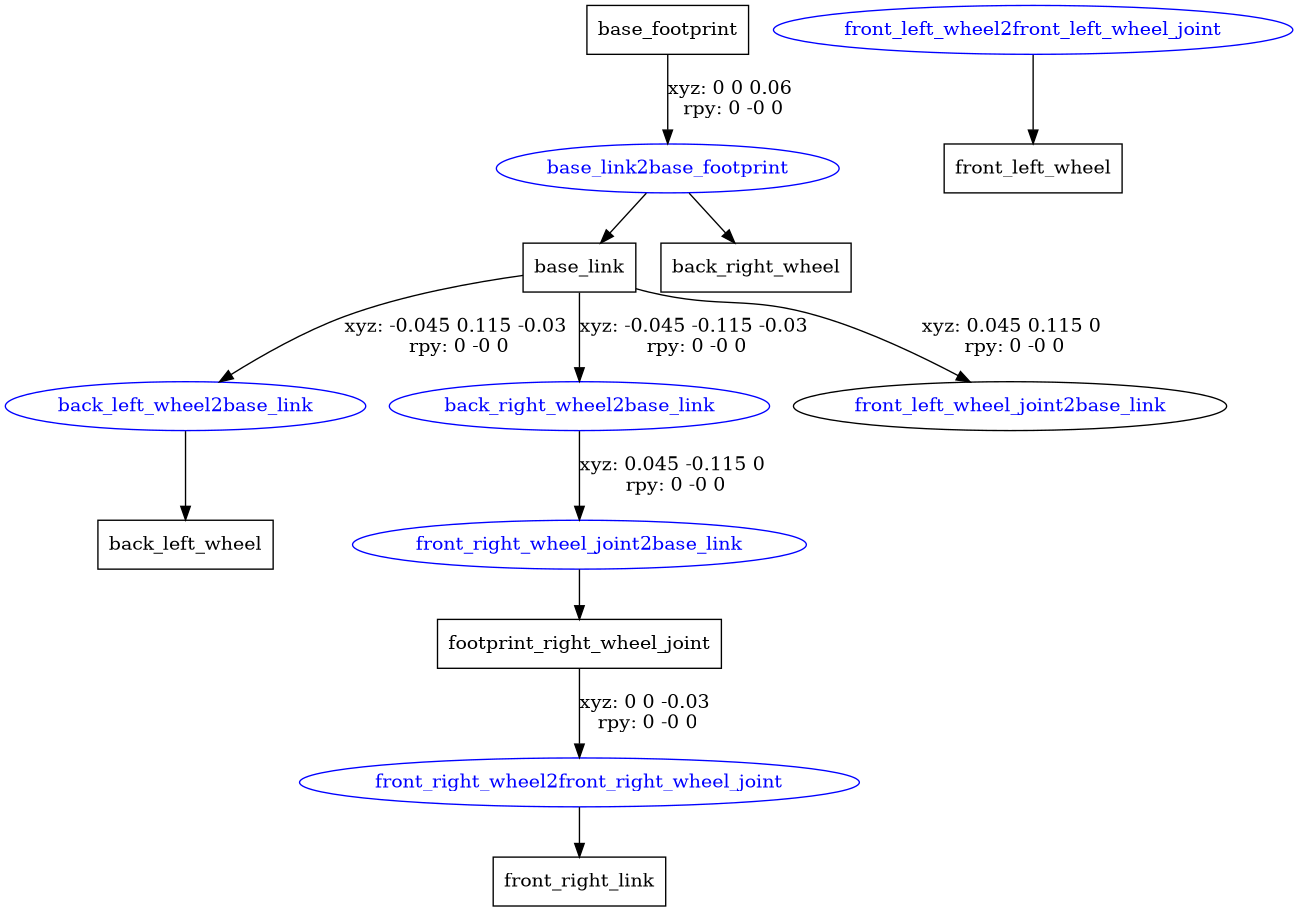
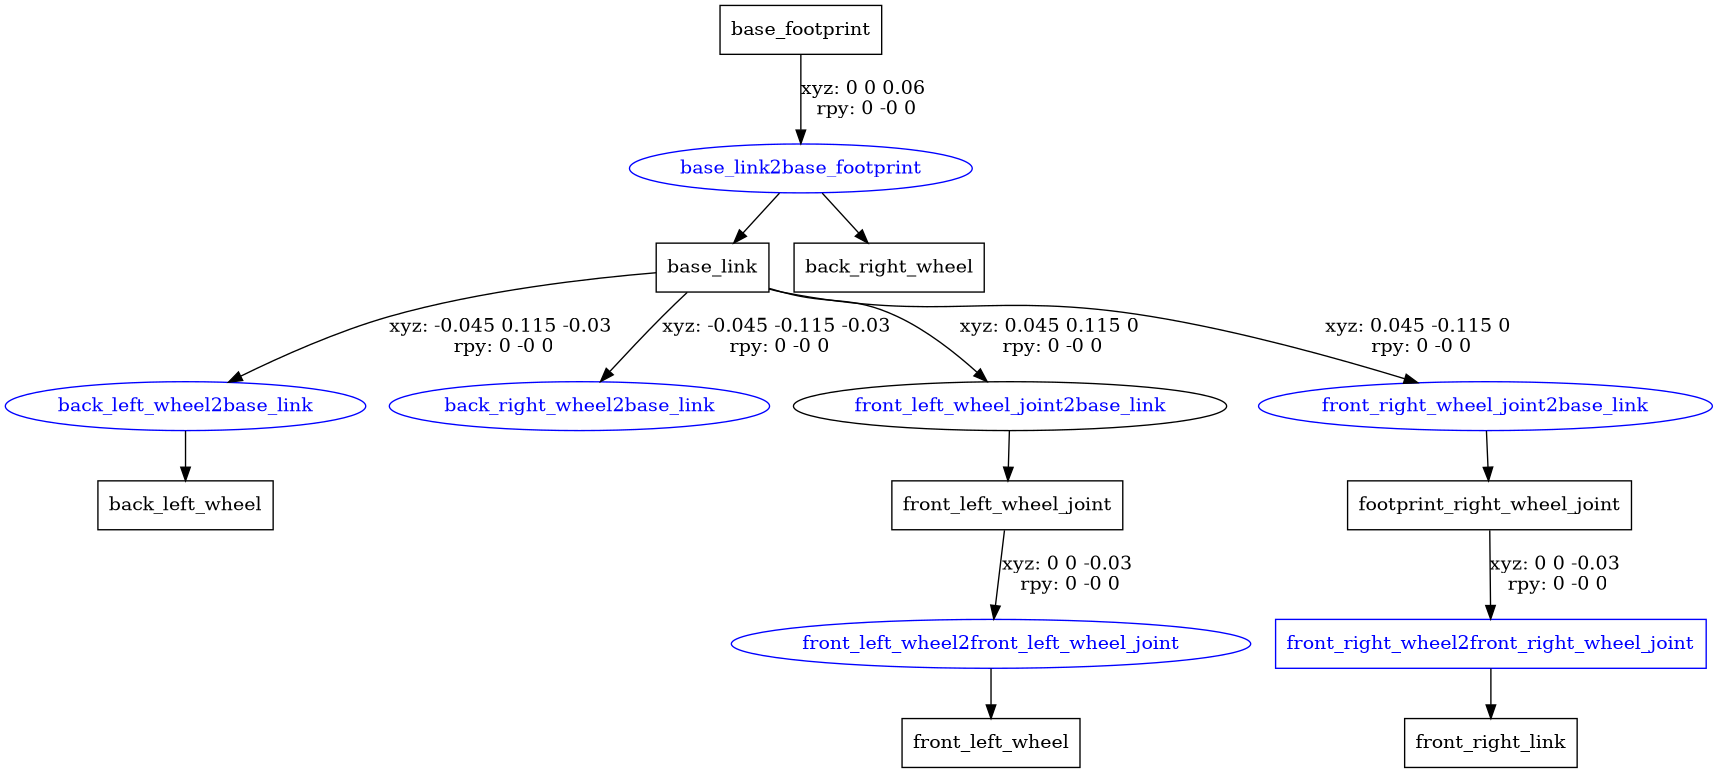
edge "back_right_wheel2base_link" -> "front_right_wheel_joint2base_link": now "base_link" -> "front_right_wheel_joint2base_link"
node "front_left_wheel_joint": added
node "front_right_wheel2front_right_wheel_joint": shape ellipse -> box
